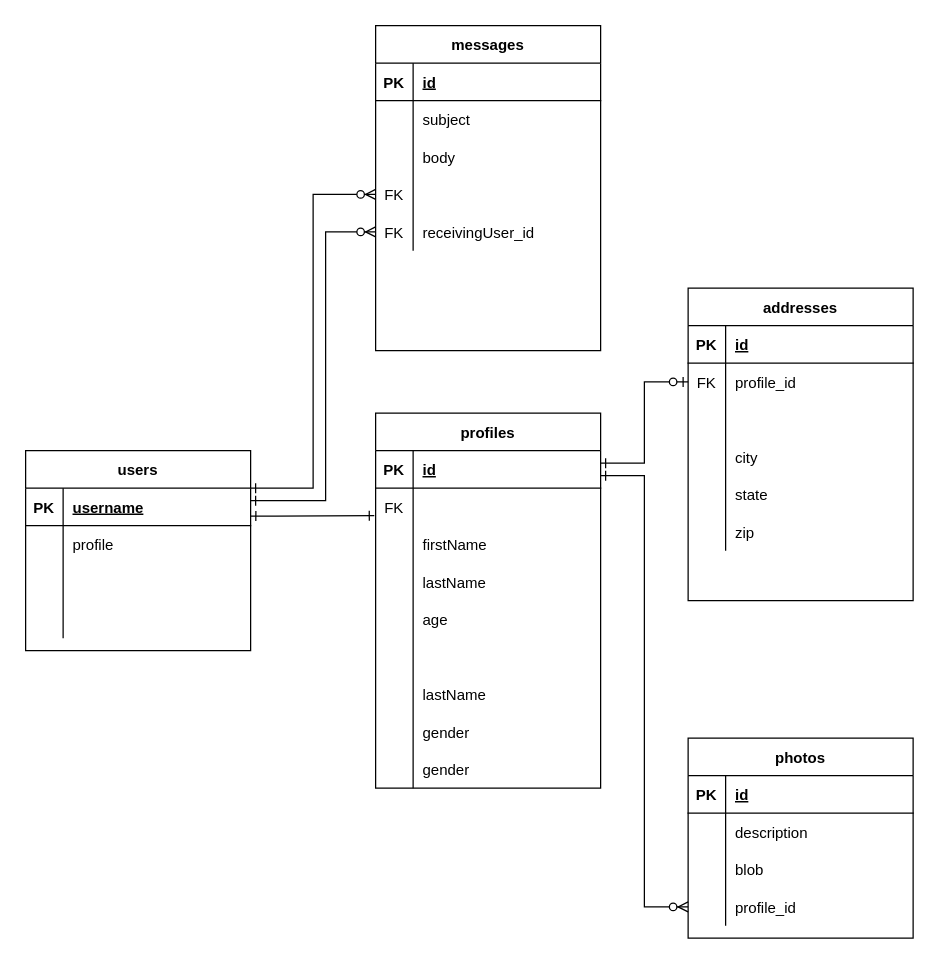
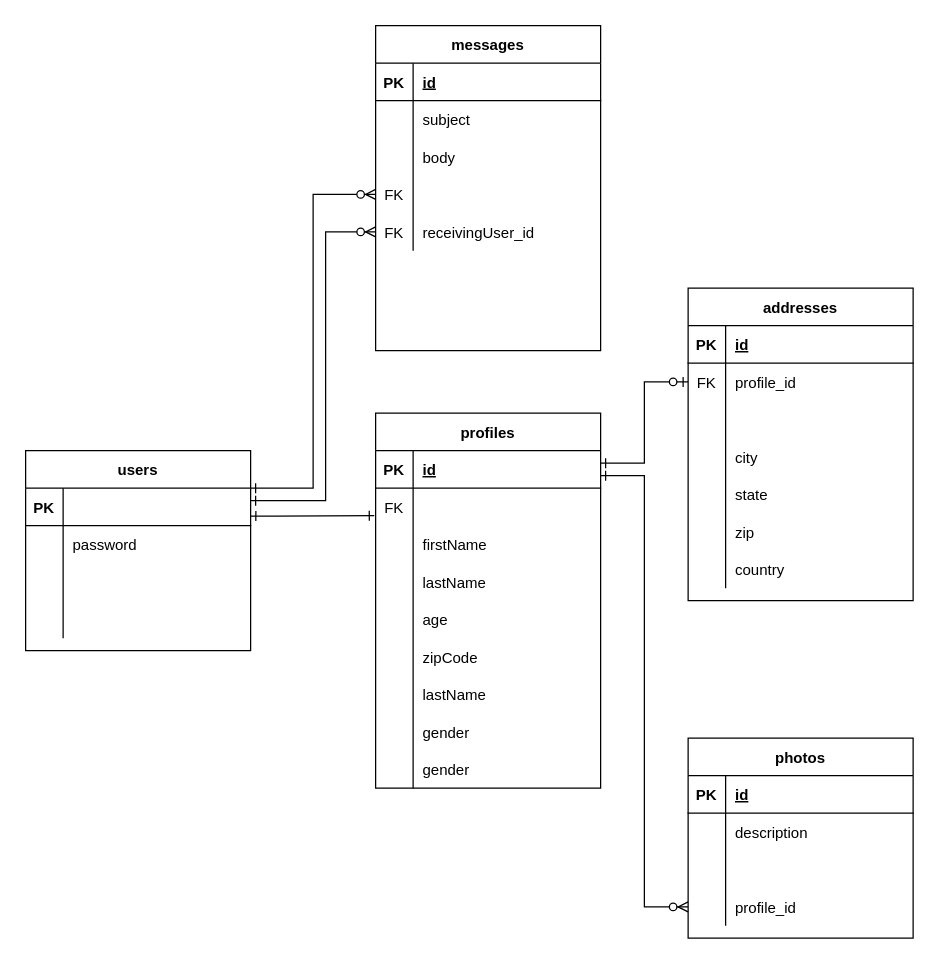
node "username": removed
node "profile": label "profile" -> "password"
node "country": added
node "zipCode": added
node "blob": removed
